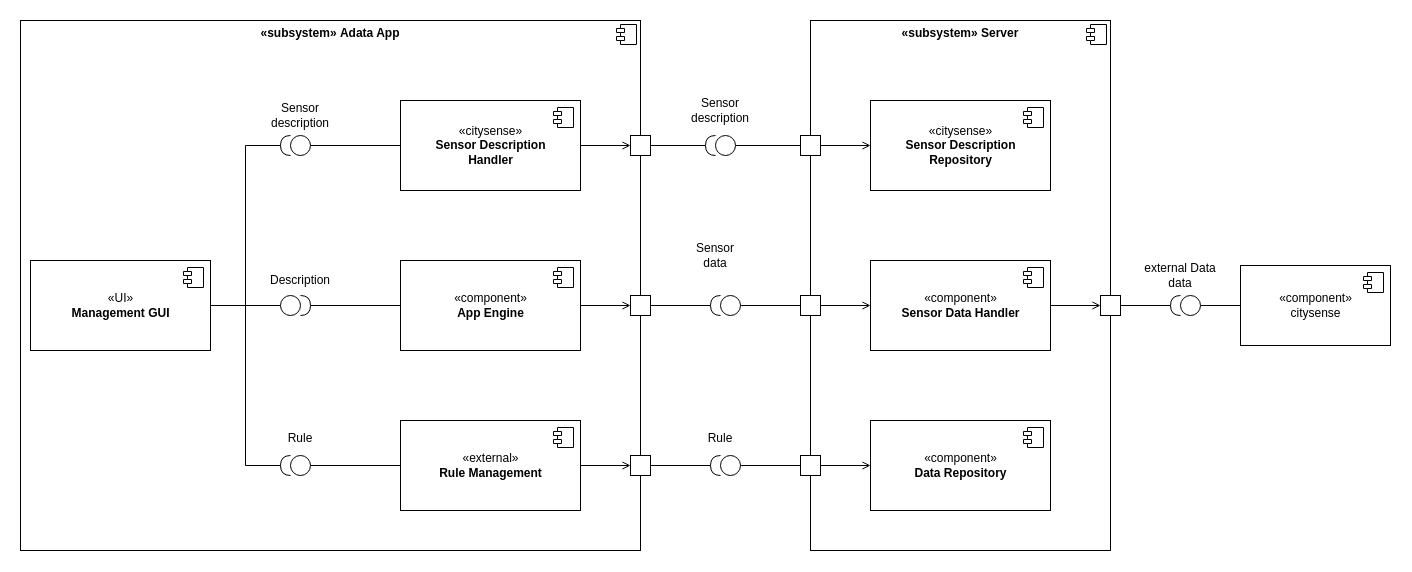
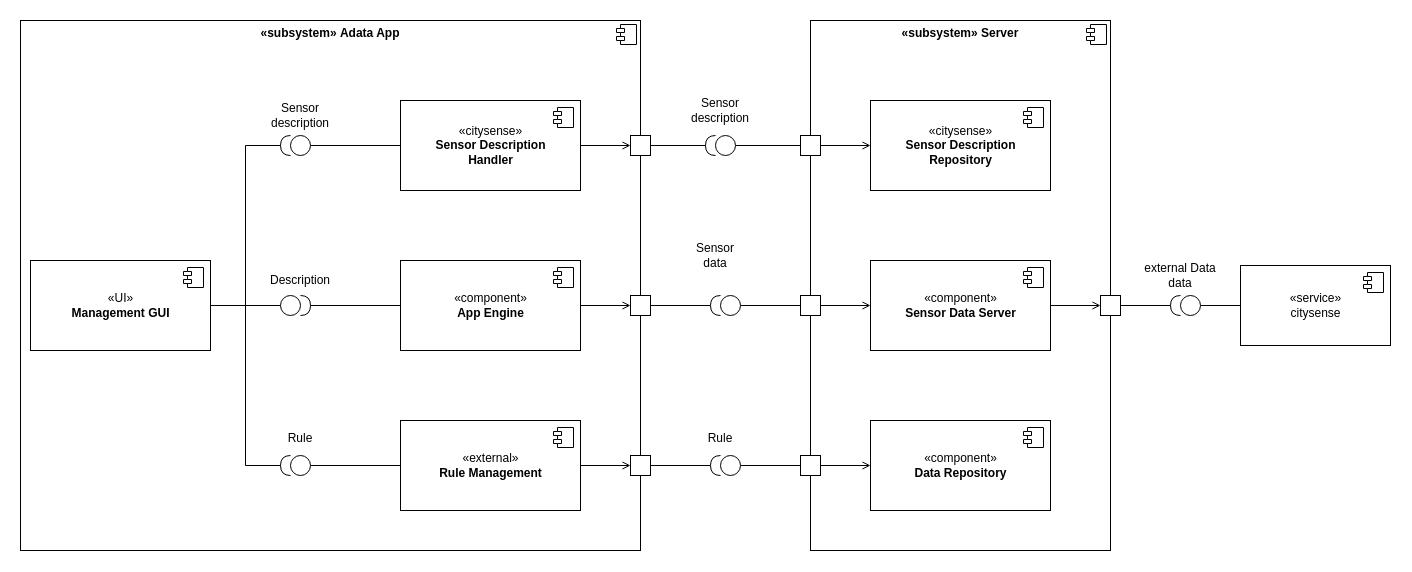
node "«component» Sensor Data Handler": label "«component» Sensor Data Handler" -> "«component» Sensor Data Server"
node "«component» citysense": label "«component» citysense" -> "«service» citysense"
